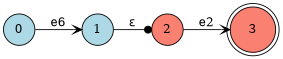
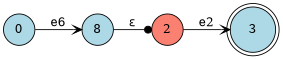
node "1": label "1" -> "8"
node "3": fillcolor salmon -> lightblue
